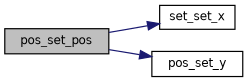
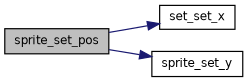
node "pos_set_pos": label "pos_set_pos" -> "sprite_set_pos"
node "pos_set_y": label "pos_set_y" -> "sprite_set_y"
